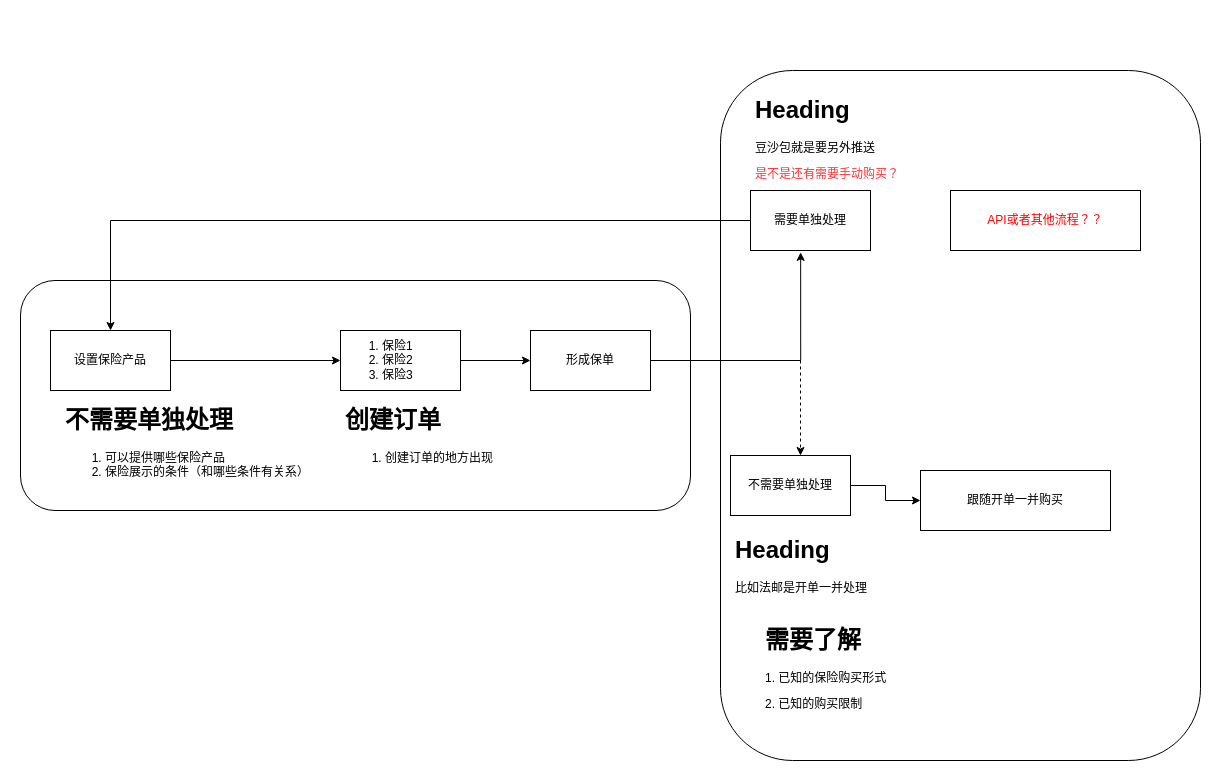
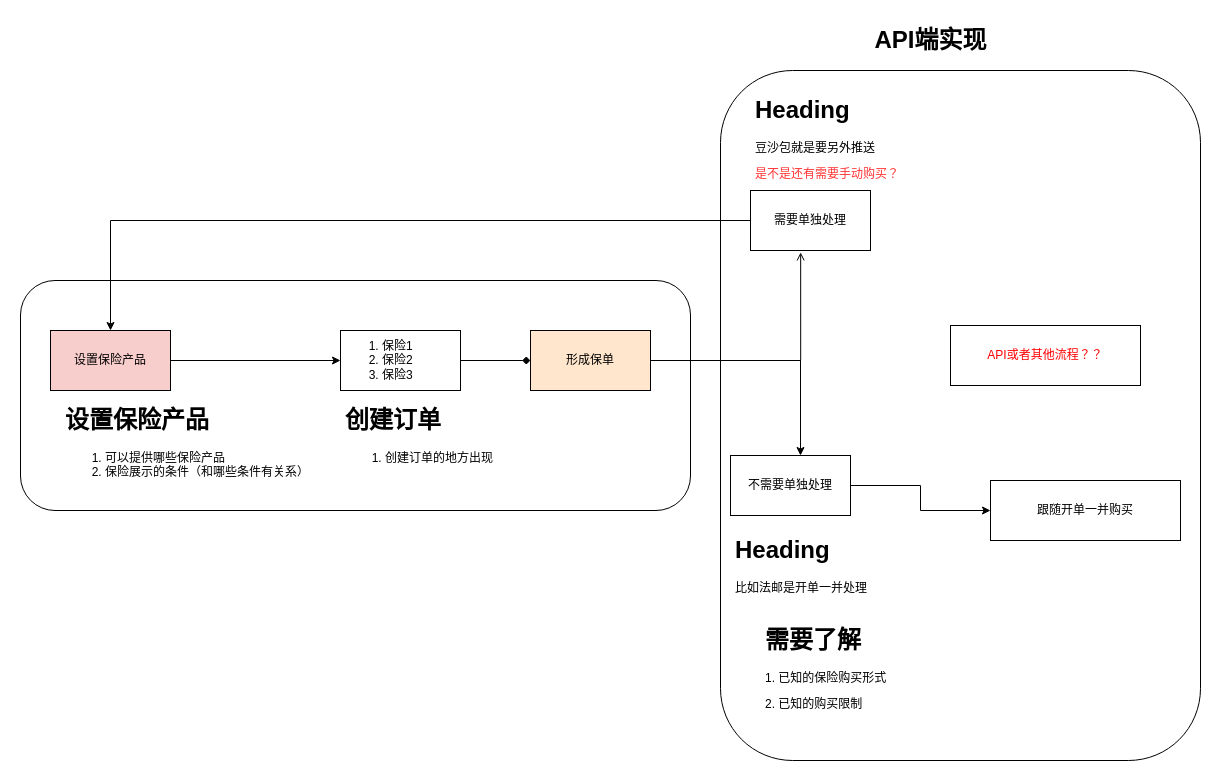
node "API端实现": added
node "API或者其他流程？？": moved (1046, 221) -> (1046, 356)
edge "形成保单" -> "需要单独处理": arrowhead classic -> open
node "设置保险产品": fillcolor #ffffff -> #f8cecc
edge "保险1 保险2 保险3" -> "形成保单": arrowhead classic -> diamond
node "形成保单": fillcolor #ffffff -> #ffe6cc
edge "形成保单" -> "不需要单独处理": style dashed -> solid
node "不需要单独处理 可以提供哪些保险产品 保险展示的条件（和哪些条件有关系）": label "不需要单独处理 可以提供哪些保险产品 保险展示的条件（和哪些条件有关系）" -> "设置保险产品 可以提供哪些保险产品 保险展示的条件（和哪些条件有关系）"
node "跟随开单一并购买": moved (1016, 501) -> (1086, 511)
